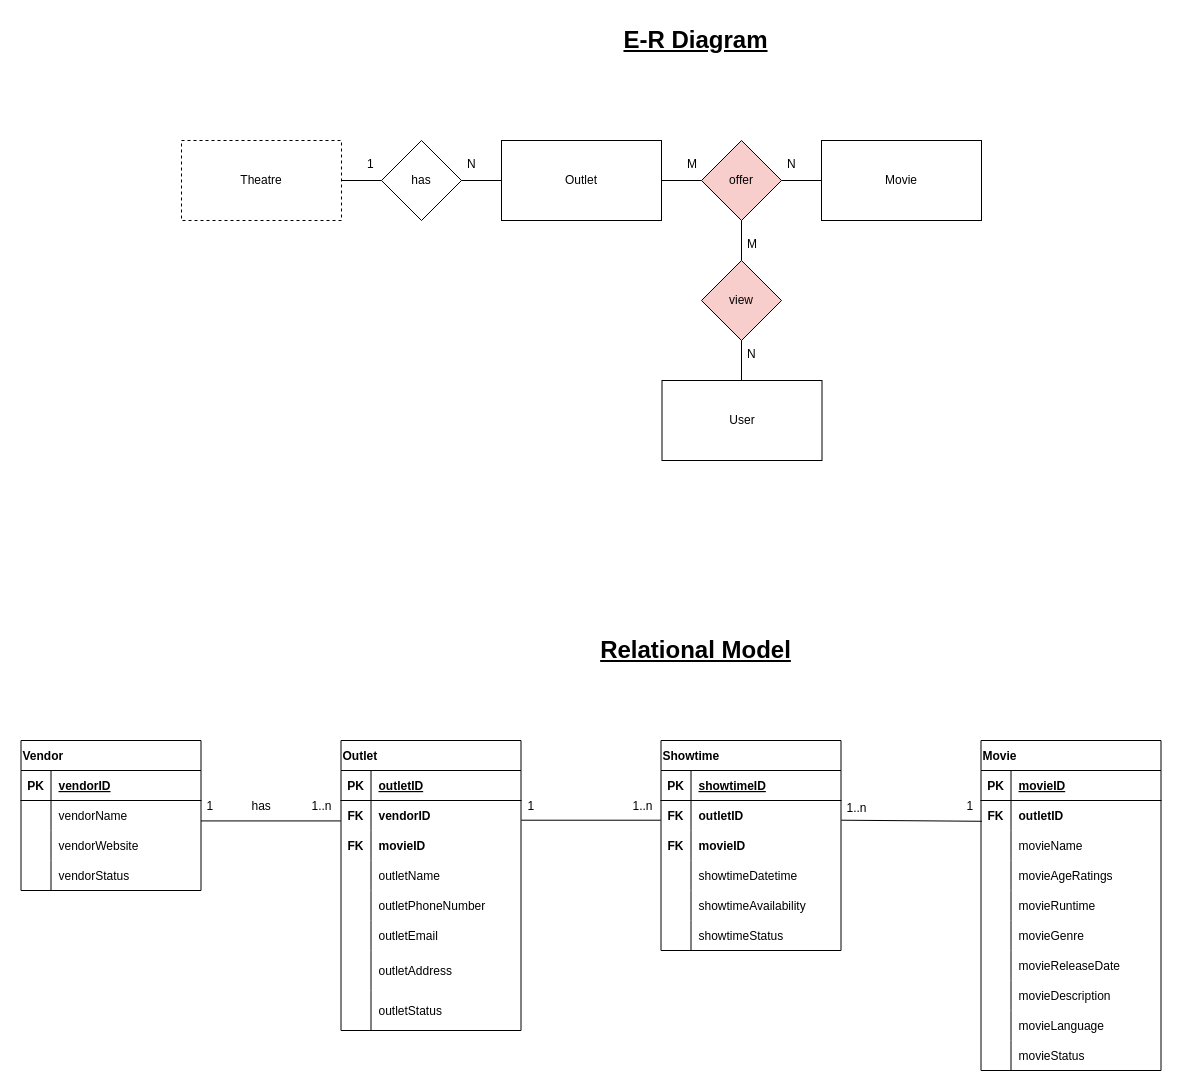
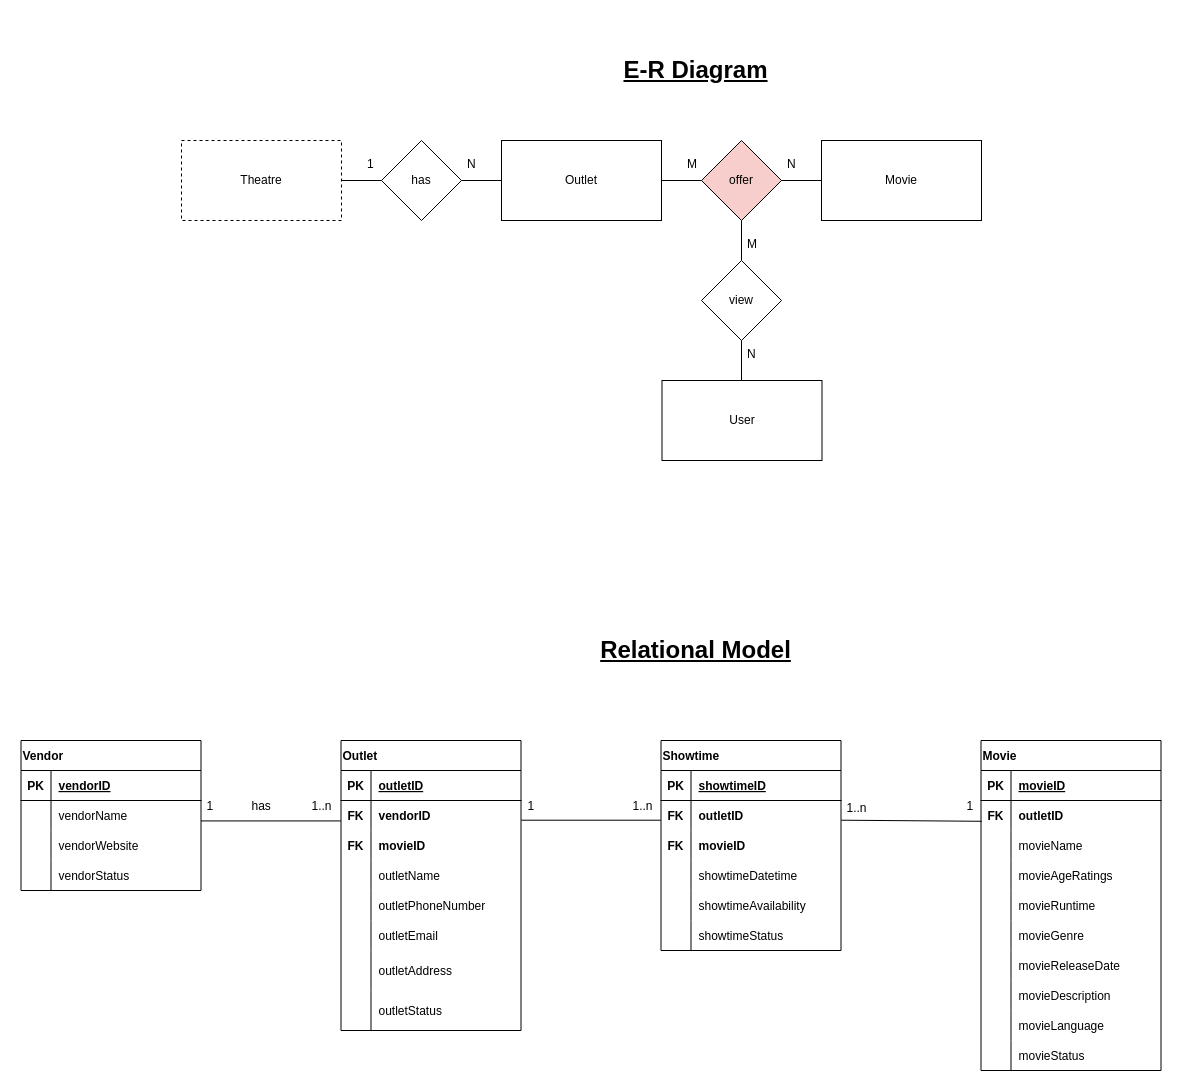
node "E-R Diagram": moved (695, 41) -> (695, 71)
node "view": fillcolor #f8cecc -> #ffffff
